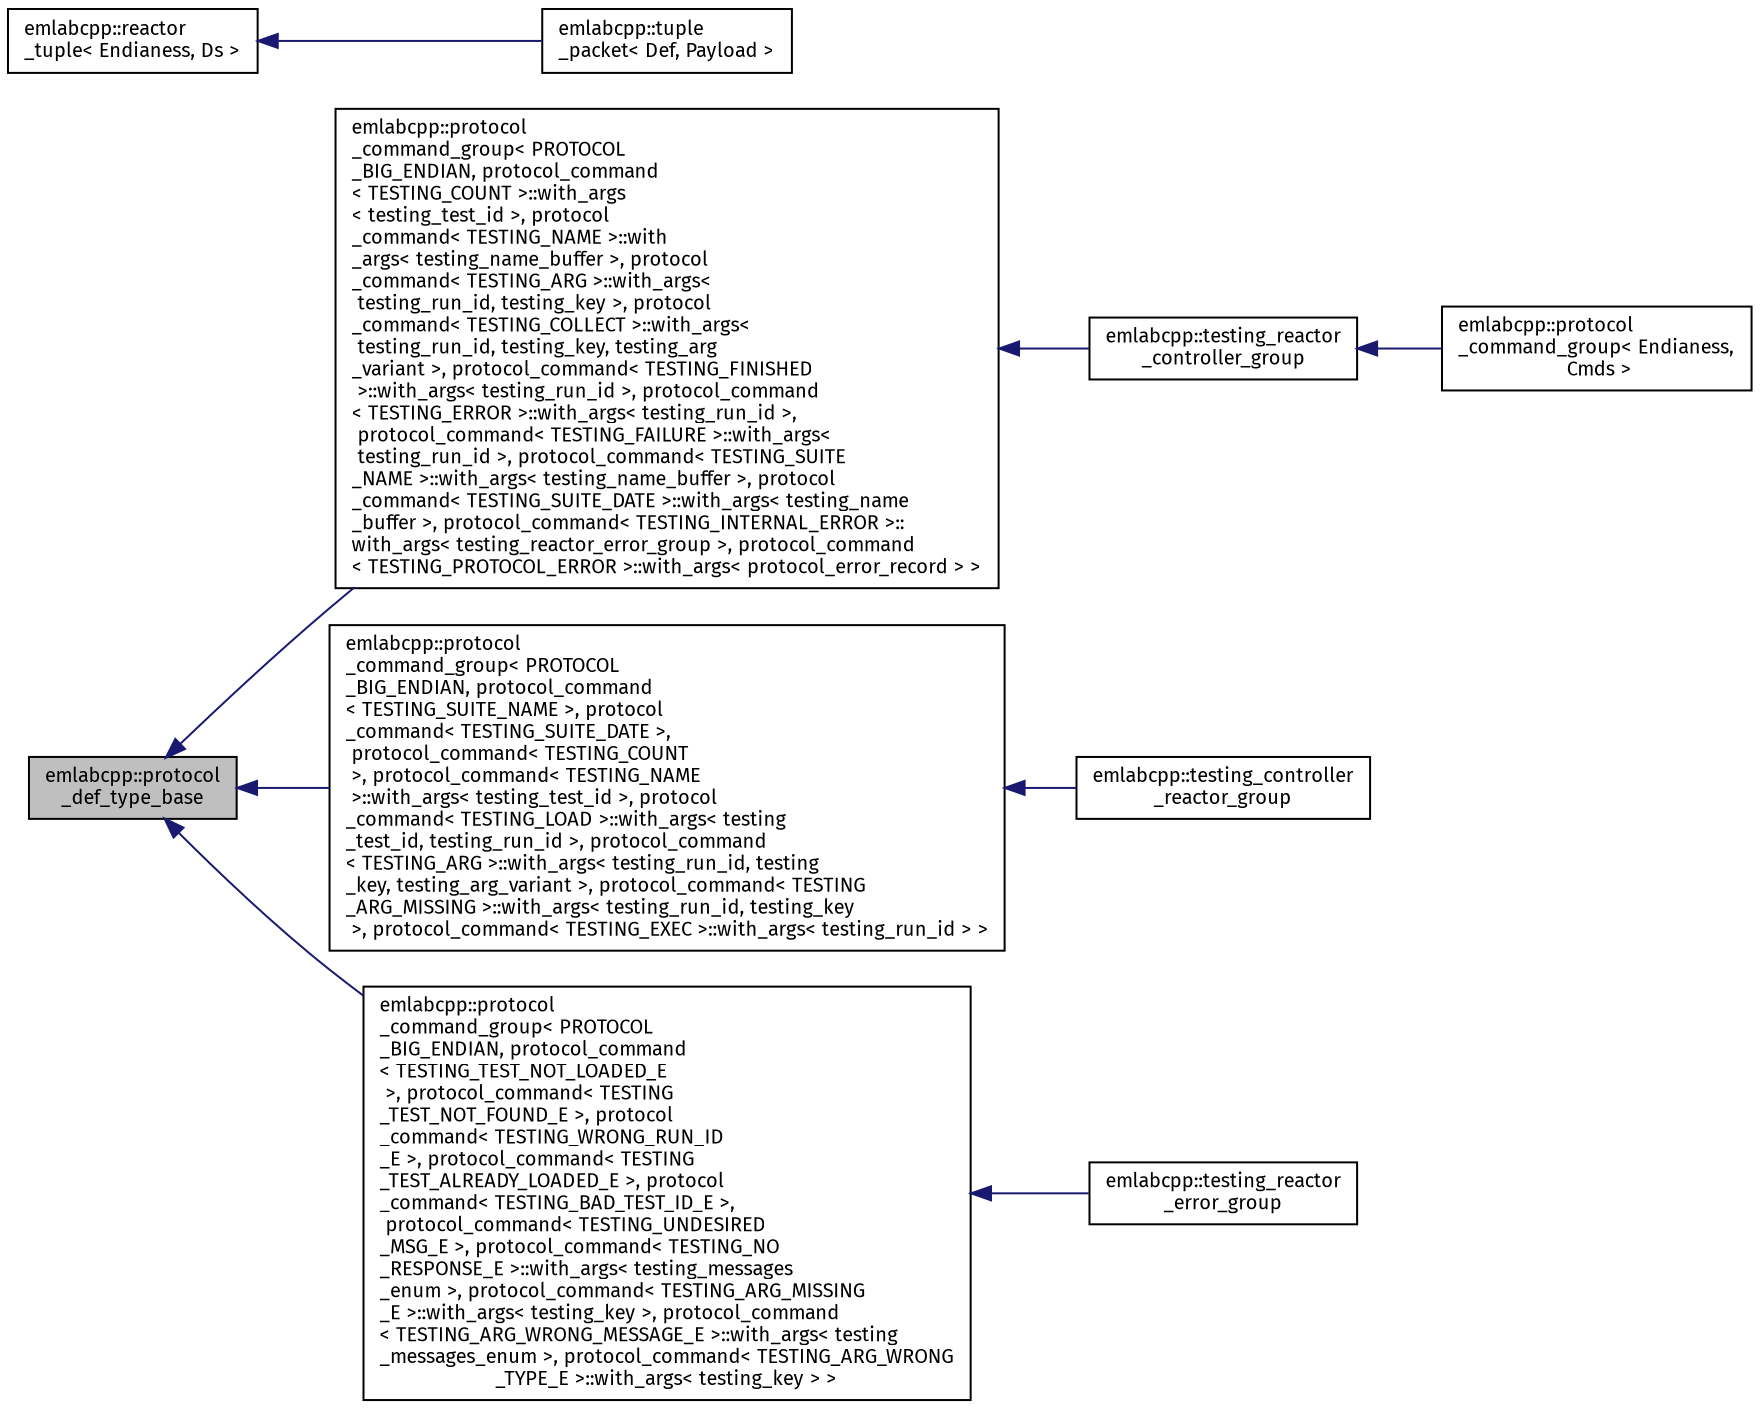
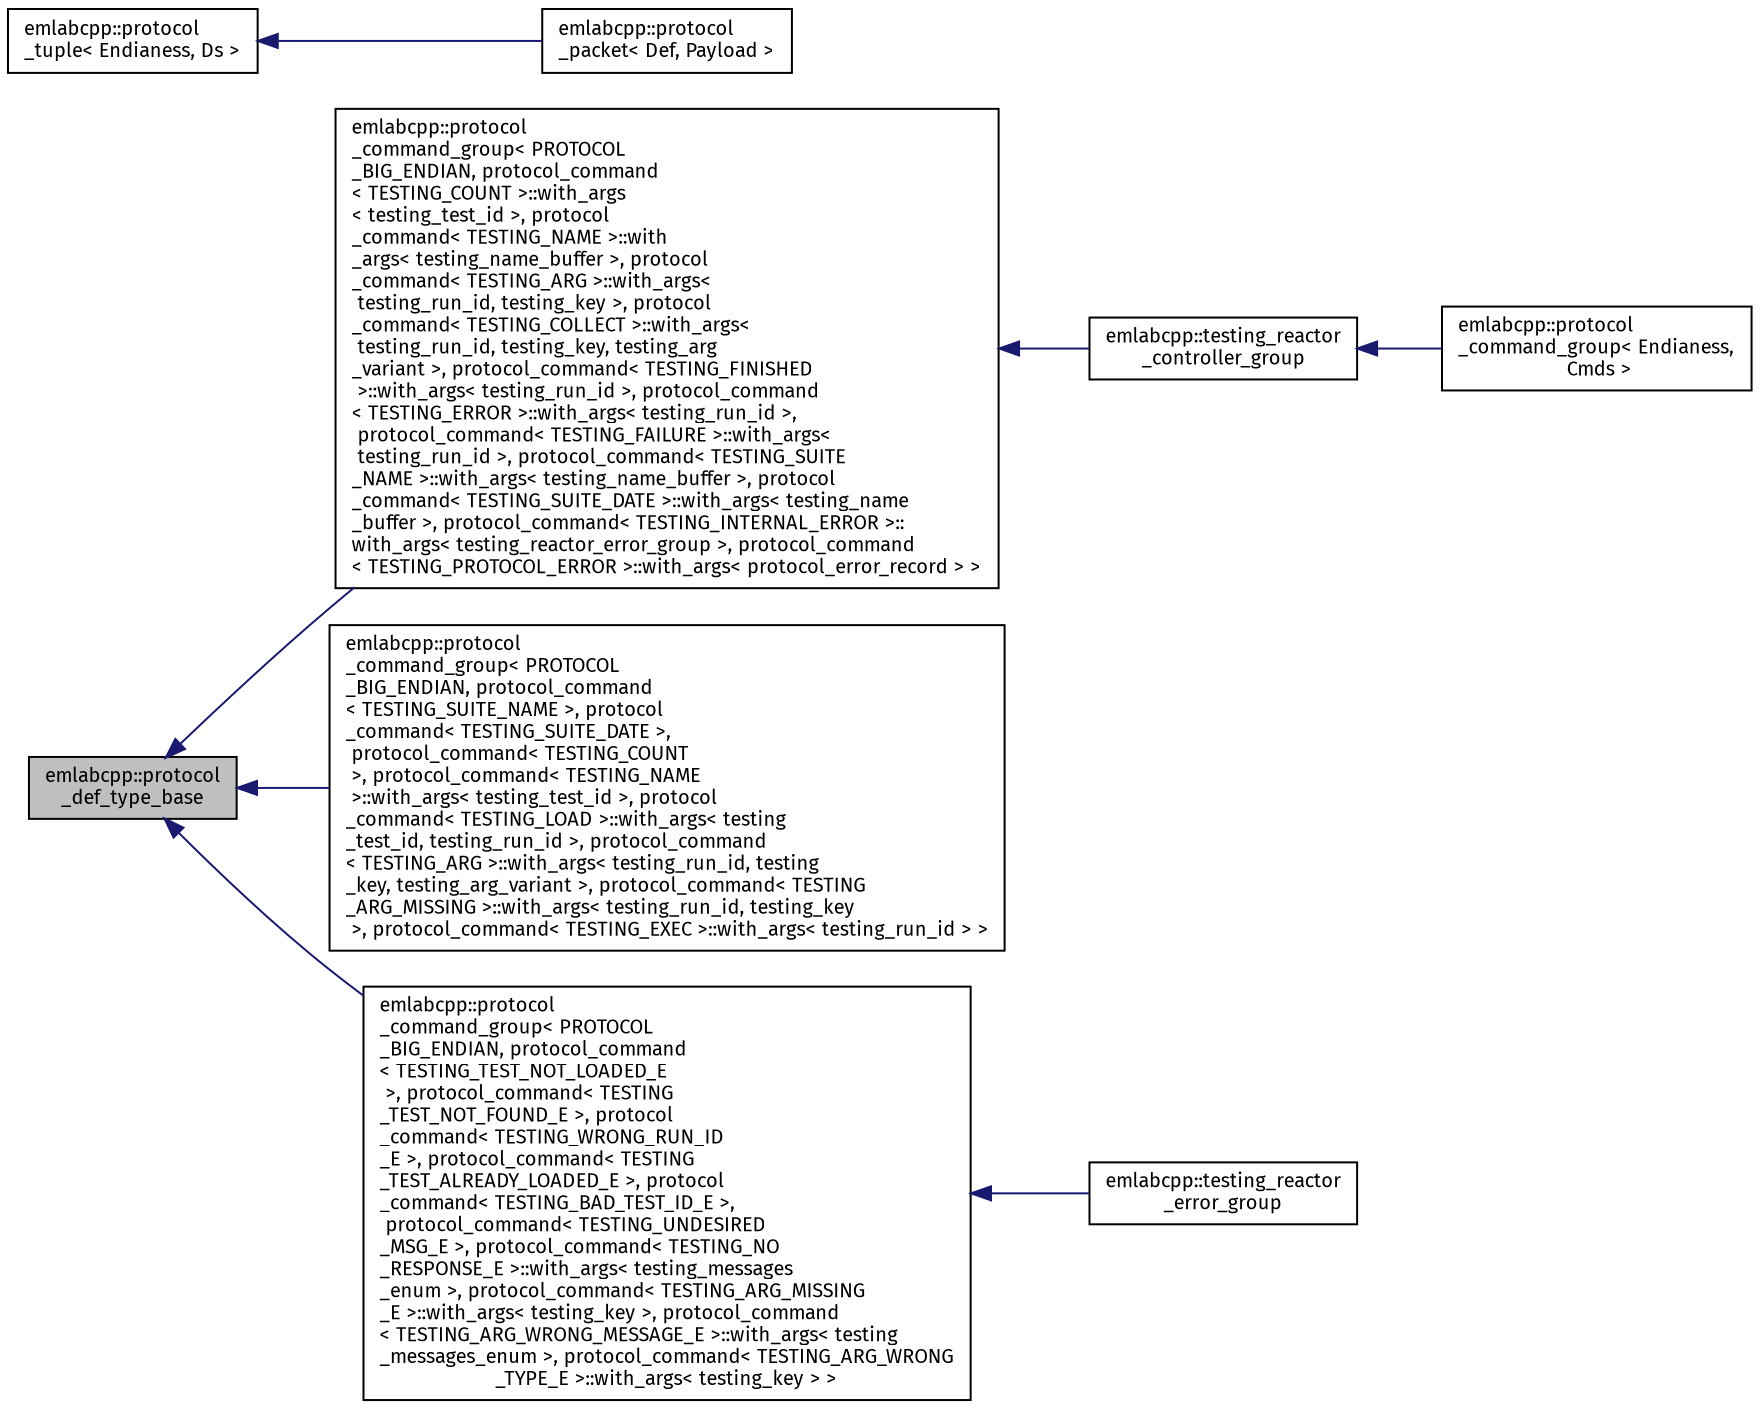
node "emlabcpp::reactor _tuple< Endianess, Ds >": label "emlabcpp::reactor _tuple< Endianess, Ds >" -> "emlabcpp::protocol _tuple< Endianess, Ds >"
node "emlabcpp::tuple _packet< Def, Payload >": label "emlabcpp::tuple _packet< Def, Payload >" -> "emlabcpp::protocol _packet< Def, Payload >"
node "emlabcpp::testing_controller _reactor_group": removed
